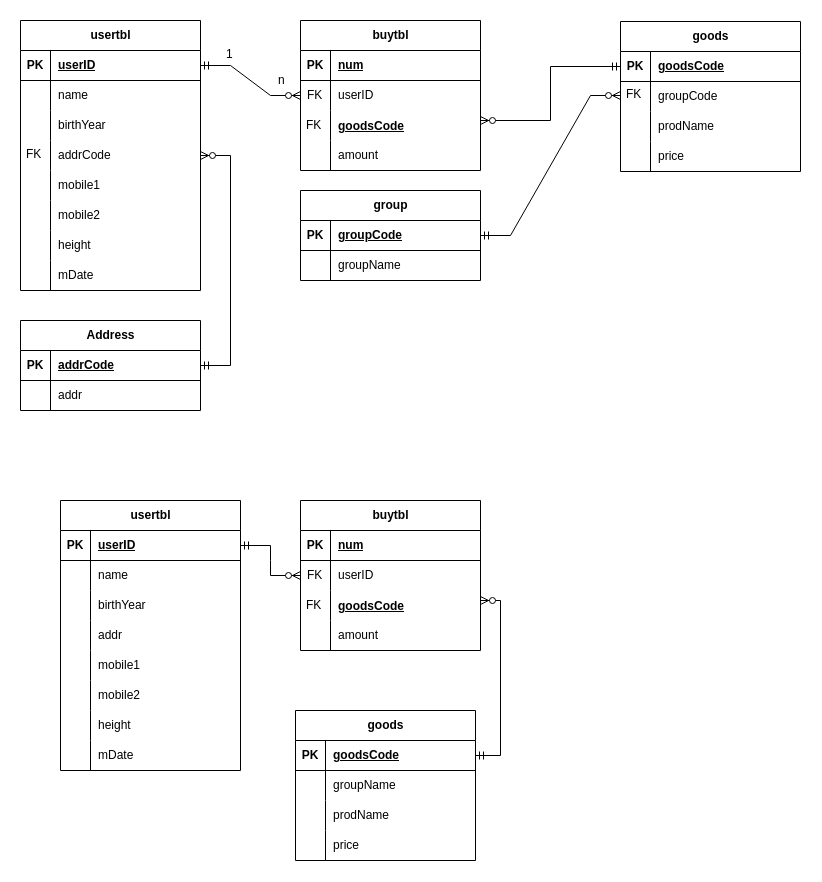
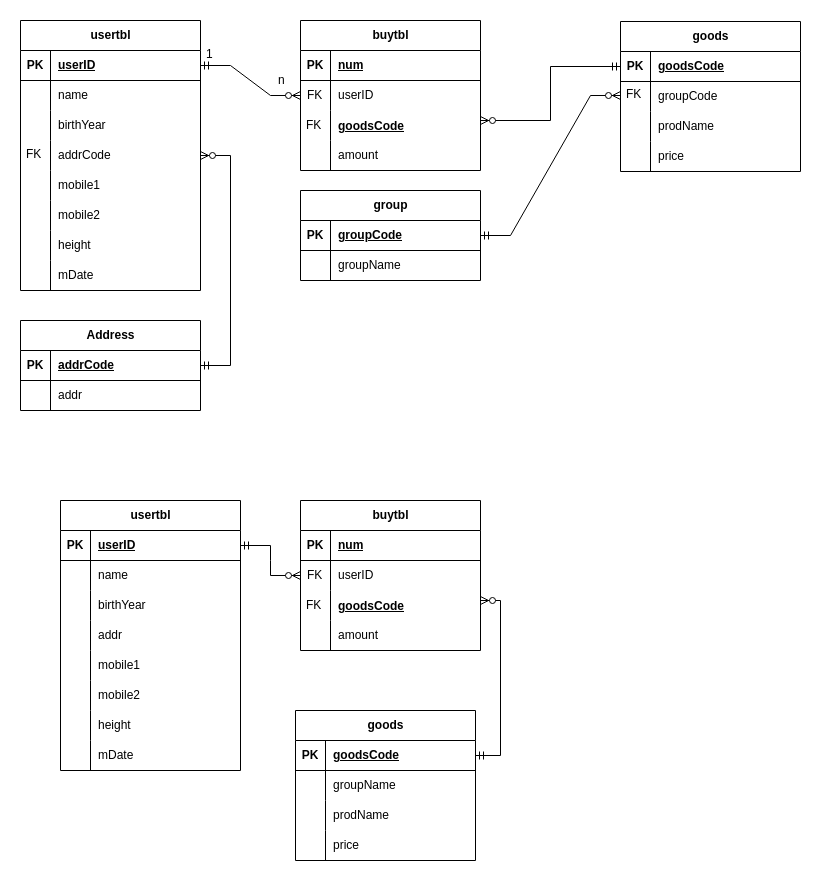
node "1": moved (241, 56) -> (221, 56)
